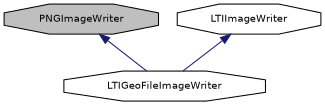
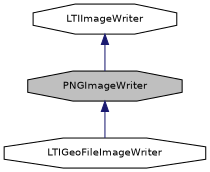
edge "LTIGeoFileImageWriter" -> "LTIImageWriter": now "PNGImageWriter" -> "LTIImageWriter"
